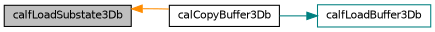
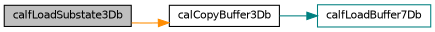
edge "calCopyBuffer3Db" -> "calfLoadSubstate3Db": reversed
node "calfLoadBuffer3Db": label "calfLoadBuffer3Db" -> "calfLoadBuffer7Db"
